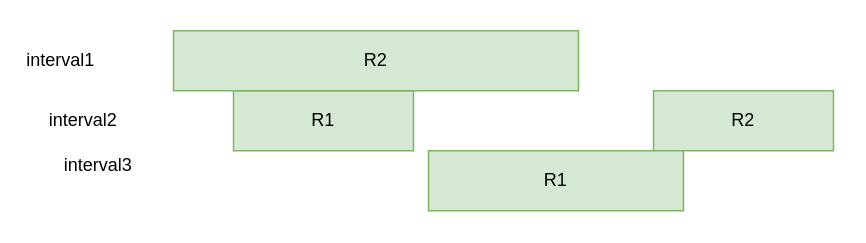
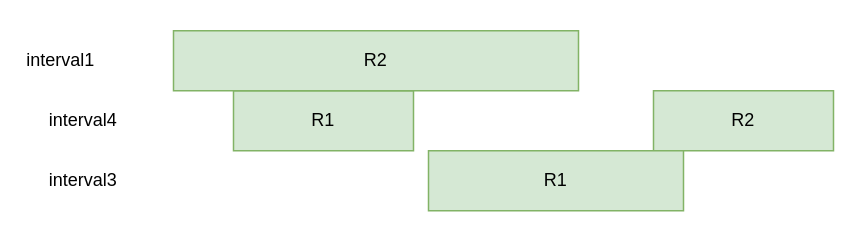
node "interval2": label "interval2" -> "interval4"
node "interval3": moved (98, 166) -> (83, 181)
